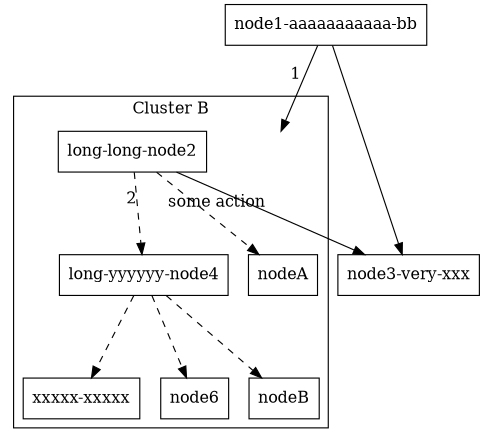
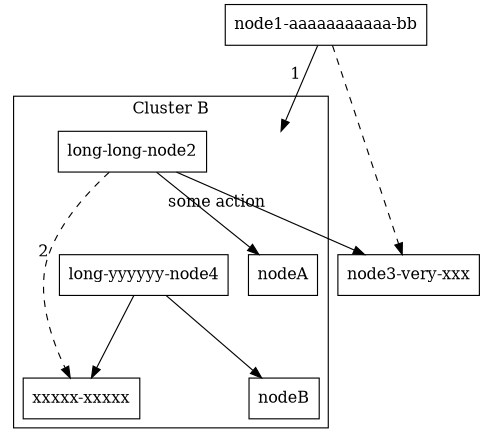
edge "node1-aaaaaaaaaaa-bb" -> "node3-very-xxx": style solid -> dashed
edge "long-long-node2" -> "long-yyyyyy-node4": now "long-long-node2" -> "xxxxx-xxxxx"
edge "long-long-node2" -> "nodeA": style dashed -> solid
edge "long-yyyyyy-node4" -> "xxxxx-xxxxx": style dashed -> solid
edge "long-yyyyyy-node4" -> "nodeB": style dashed -> solid
node "node6": removed
